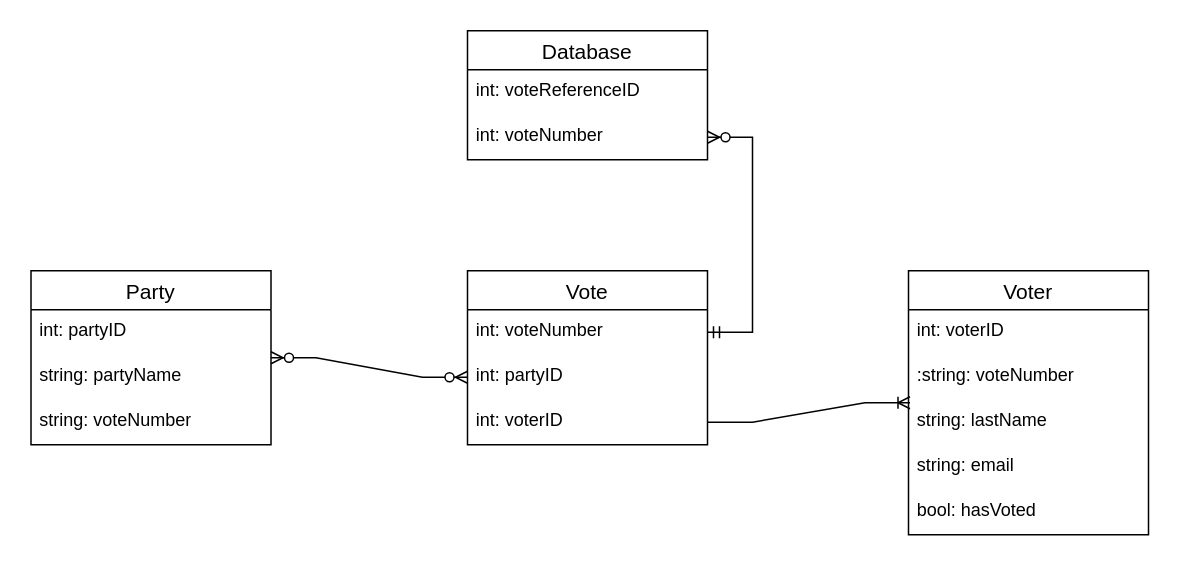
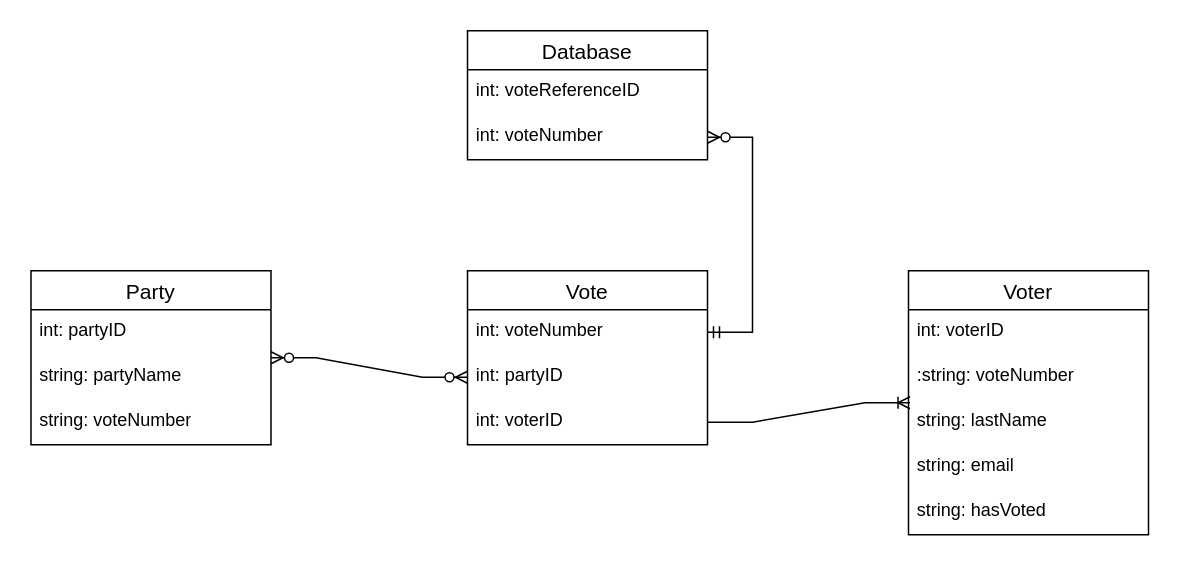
node "bool: hasVoted": label "bool: hasVoted" -> "string: hasVoted"
